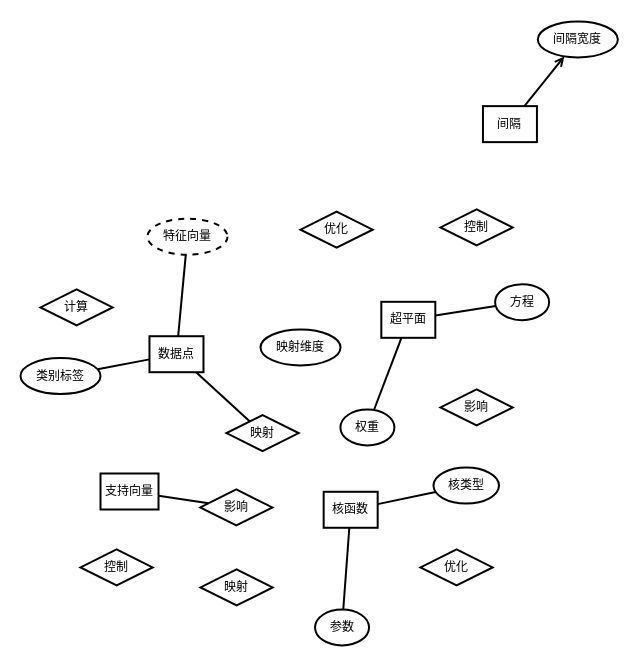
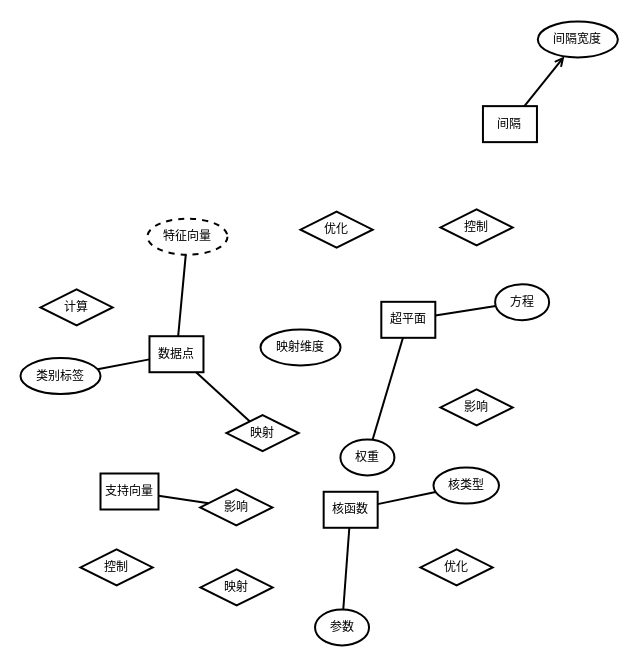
node "权重": moved (367, 427) -> (367, 457)
